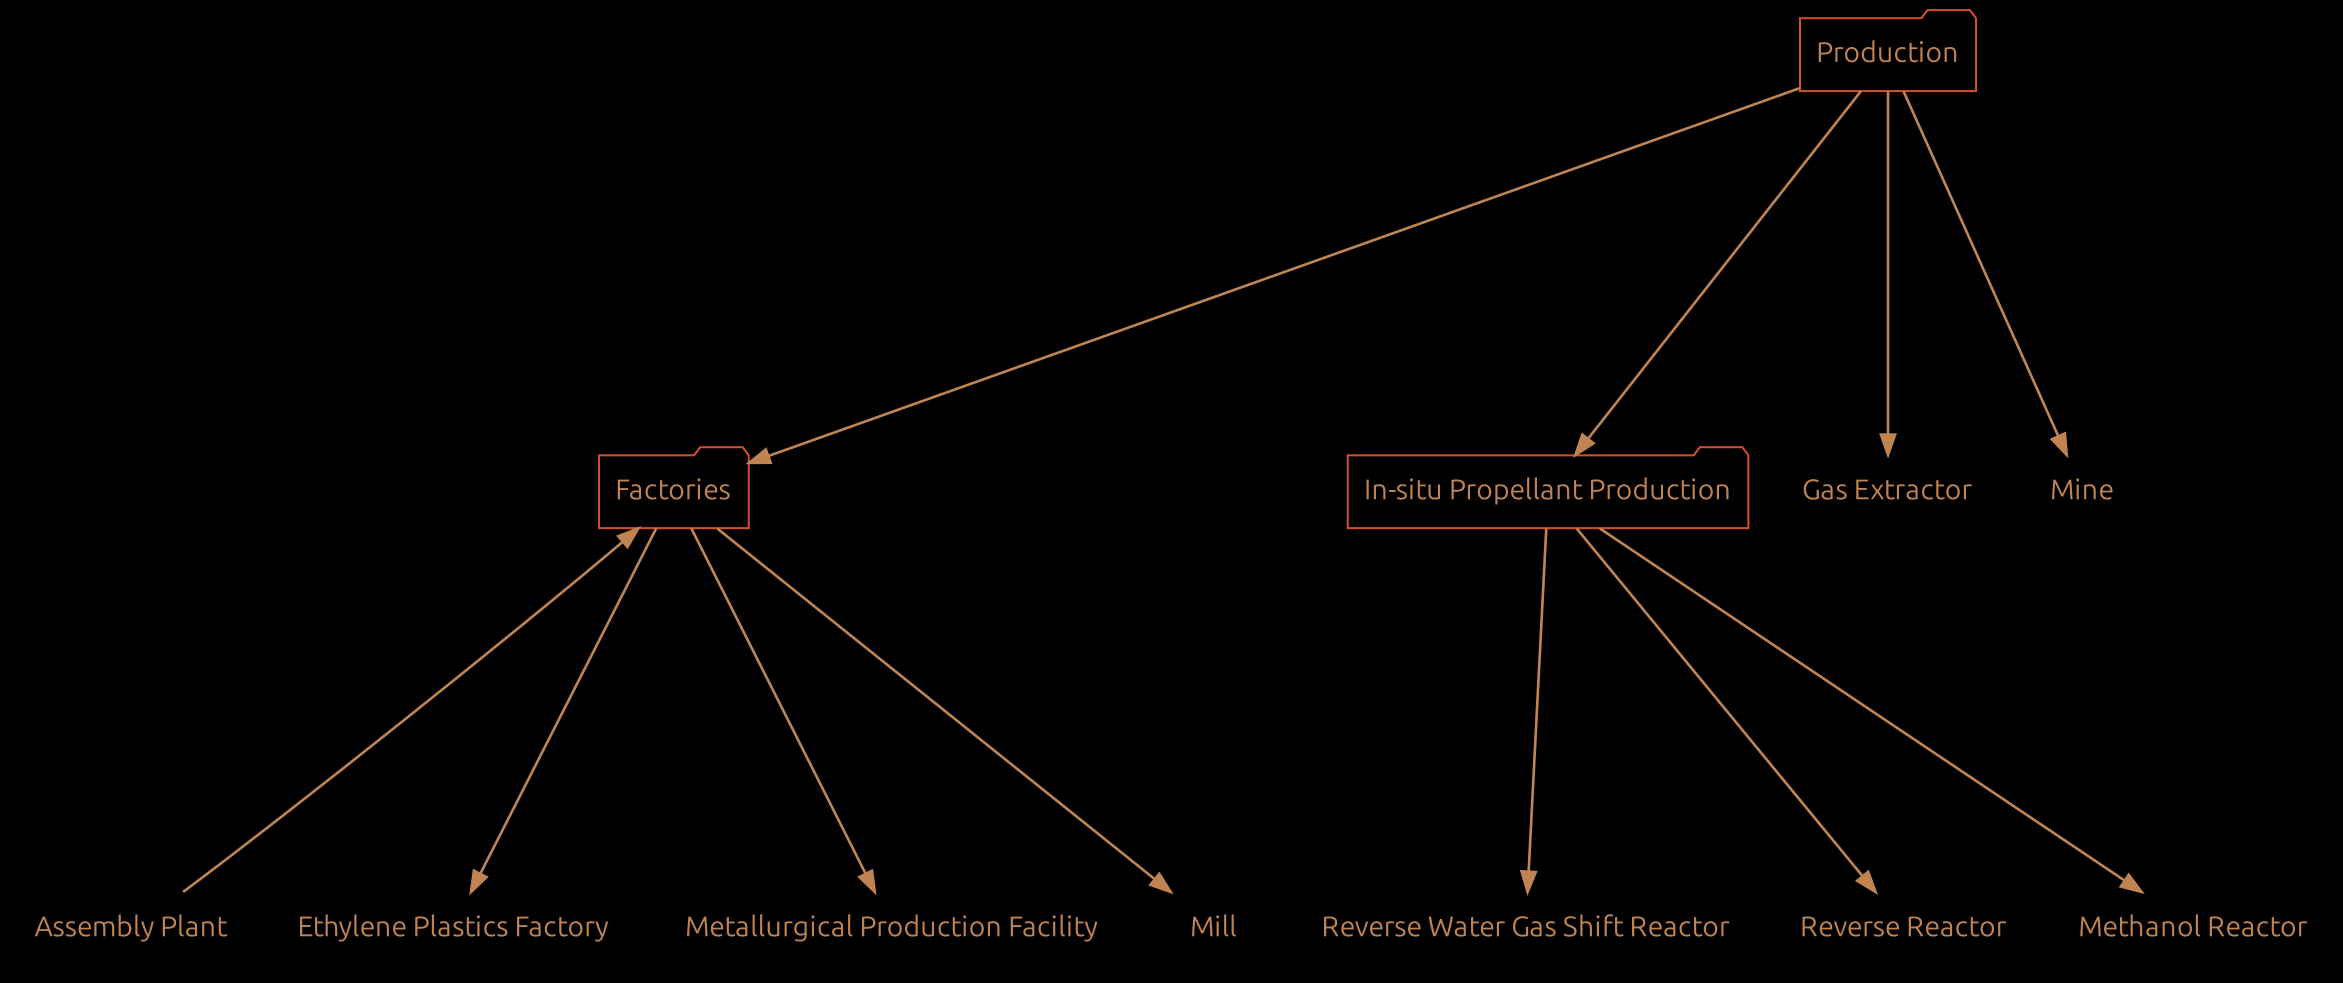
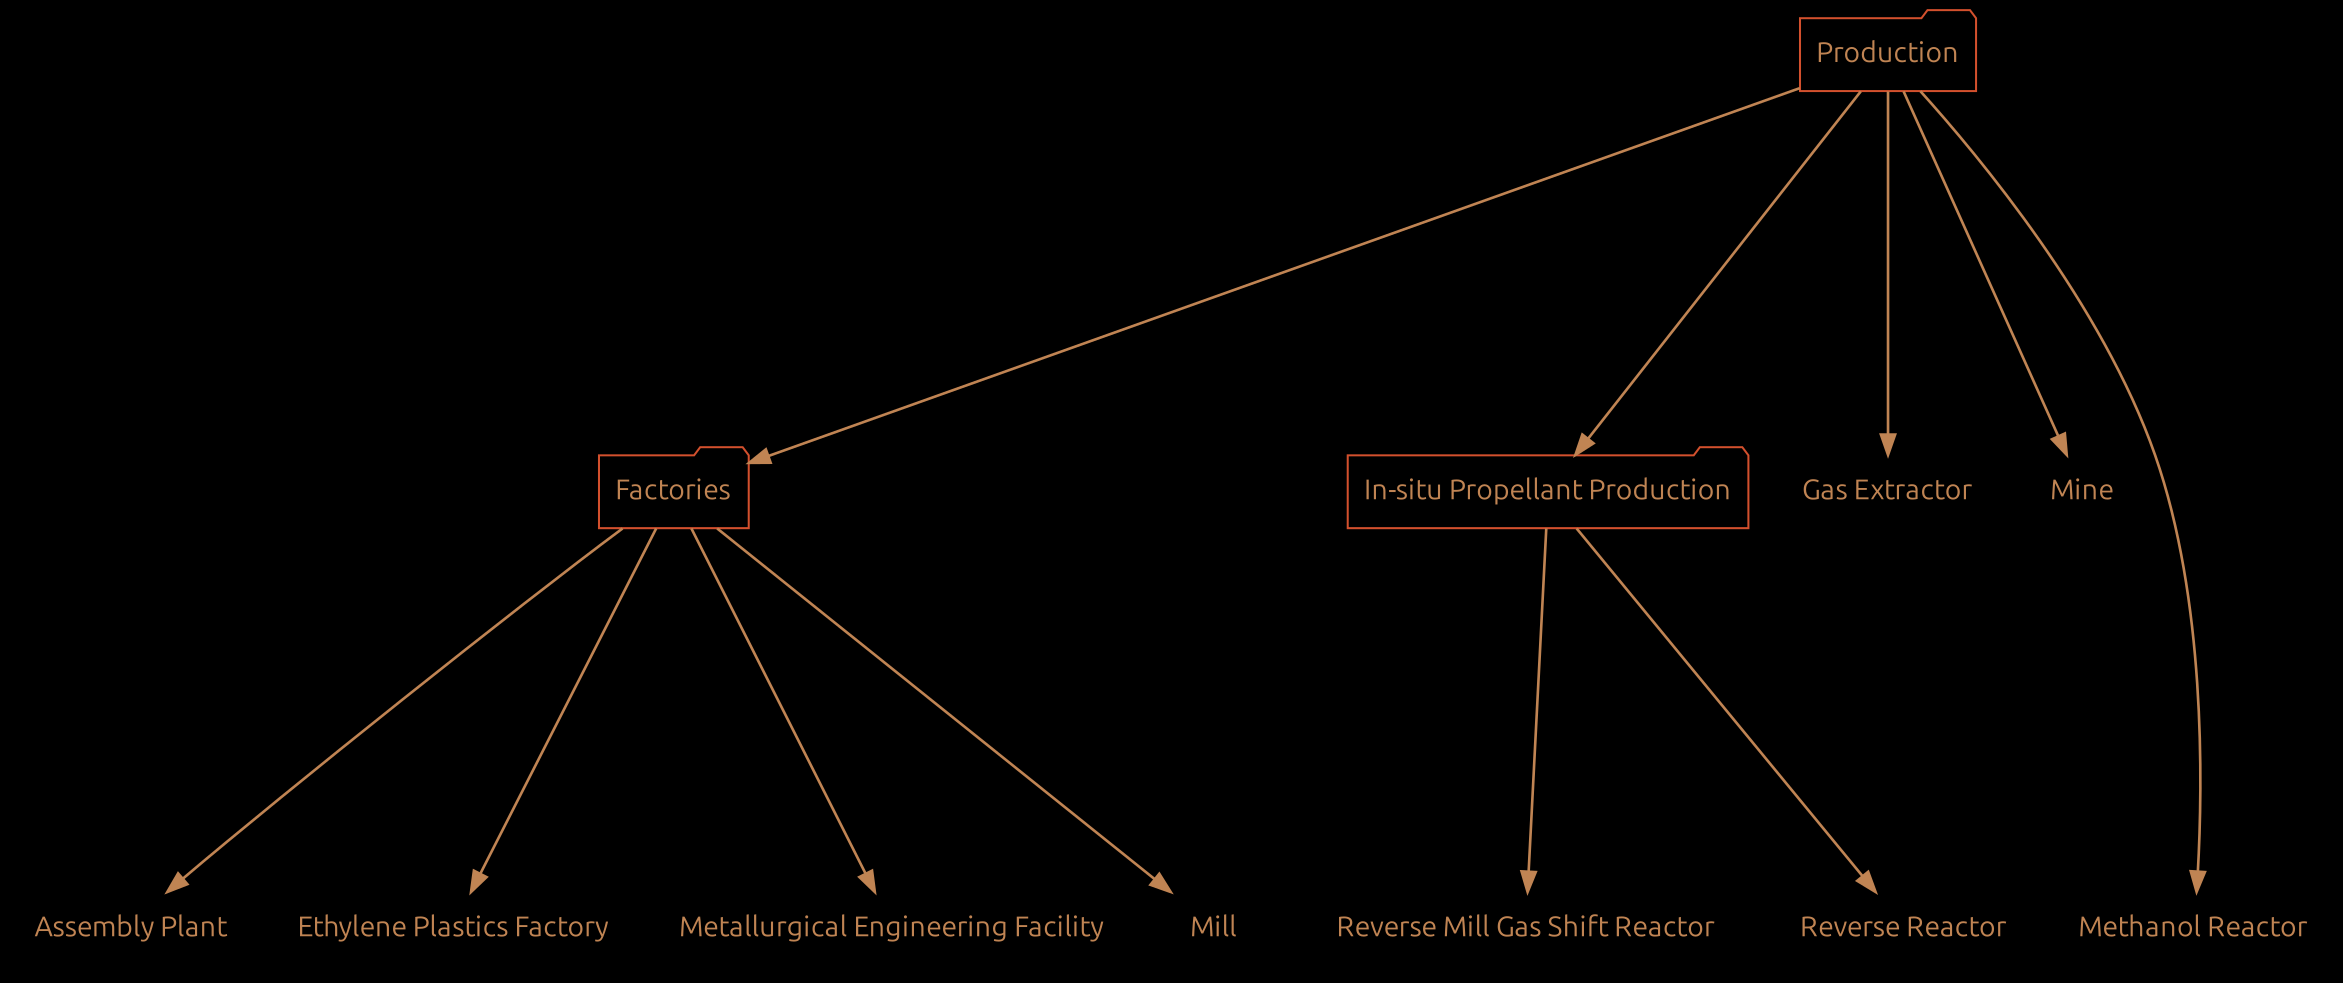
edge "In-situ Propellant Production" -> "Methanol Reactor": now "Production" -> "Methanol Reactor"
edge "Assembly Plant" -> "Factories": reversed
node "Metallurgical Production Facility": label "Metallurgical Production Facility" -> "Metallurgical Engineering Facility"
node "Reverse Water Gas Shift Reactor": label "Reverse Water Gas Shift Reactor" -> "Reverse Mill Gas Shift Reactor"
